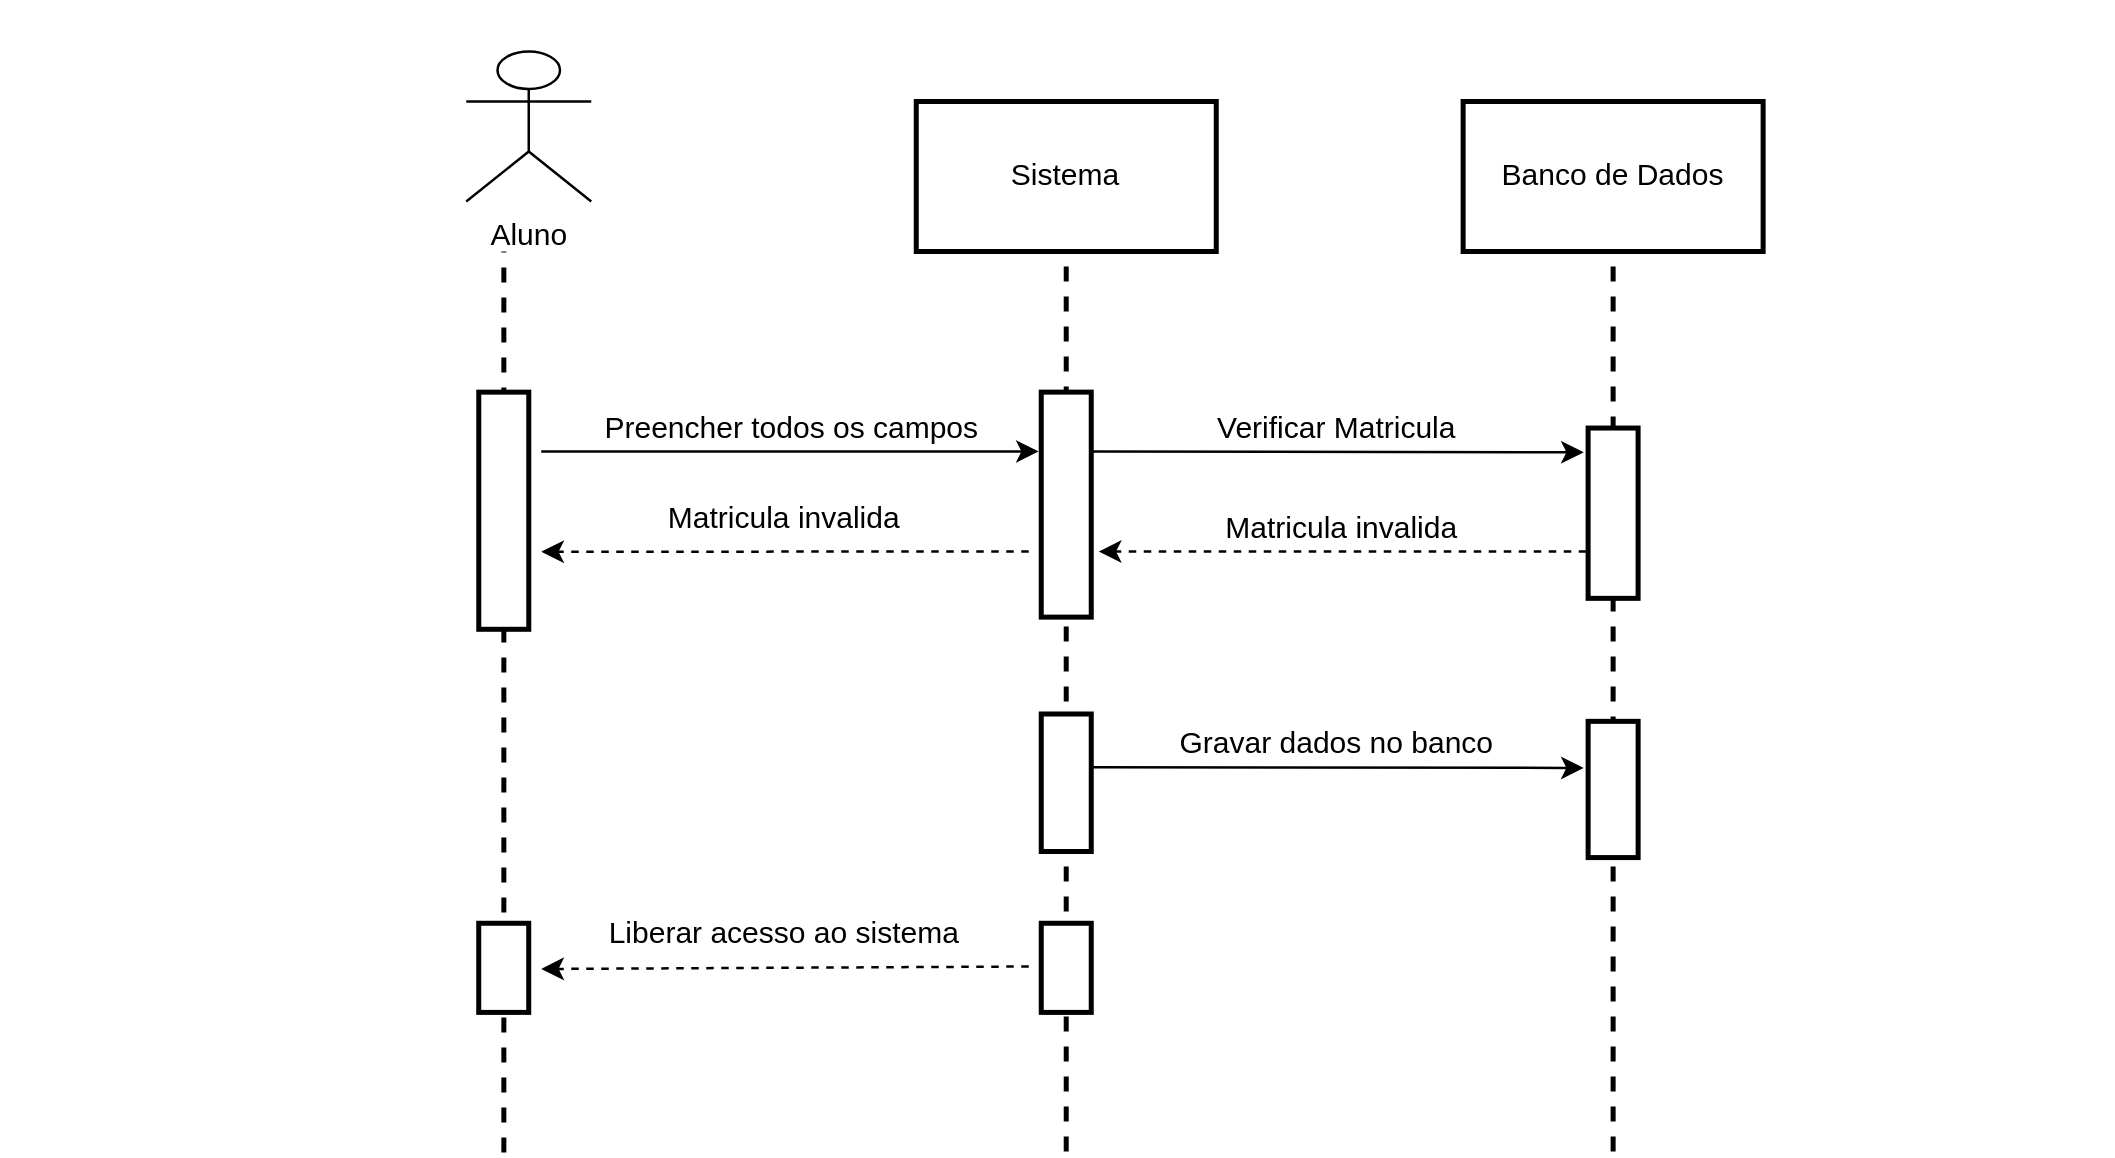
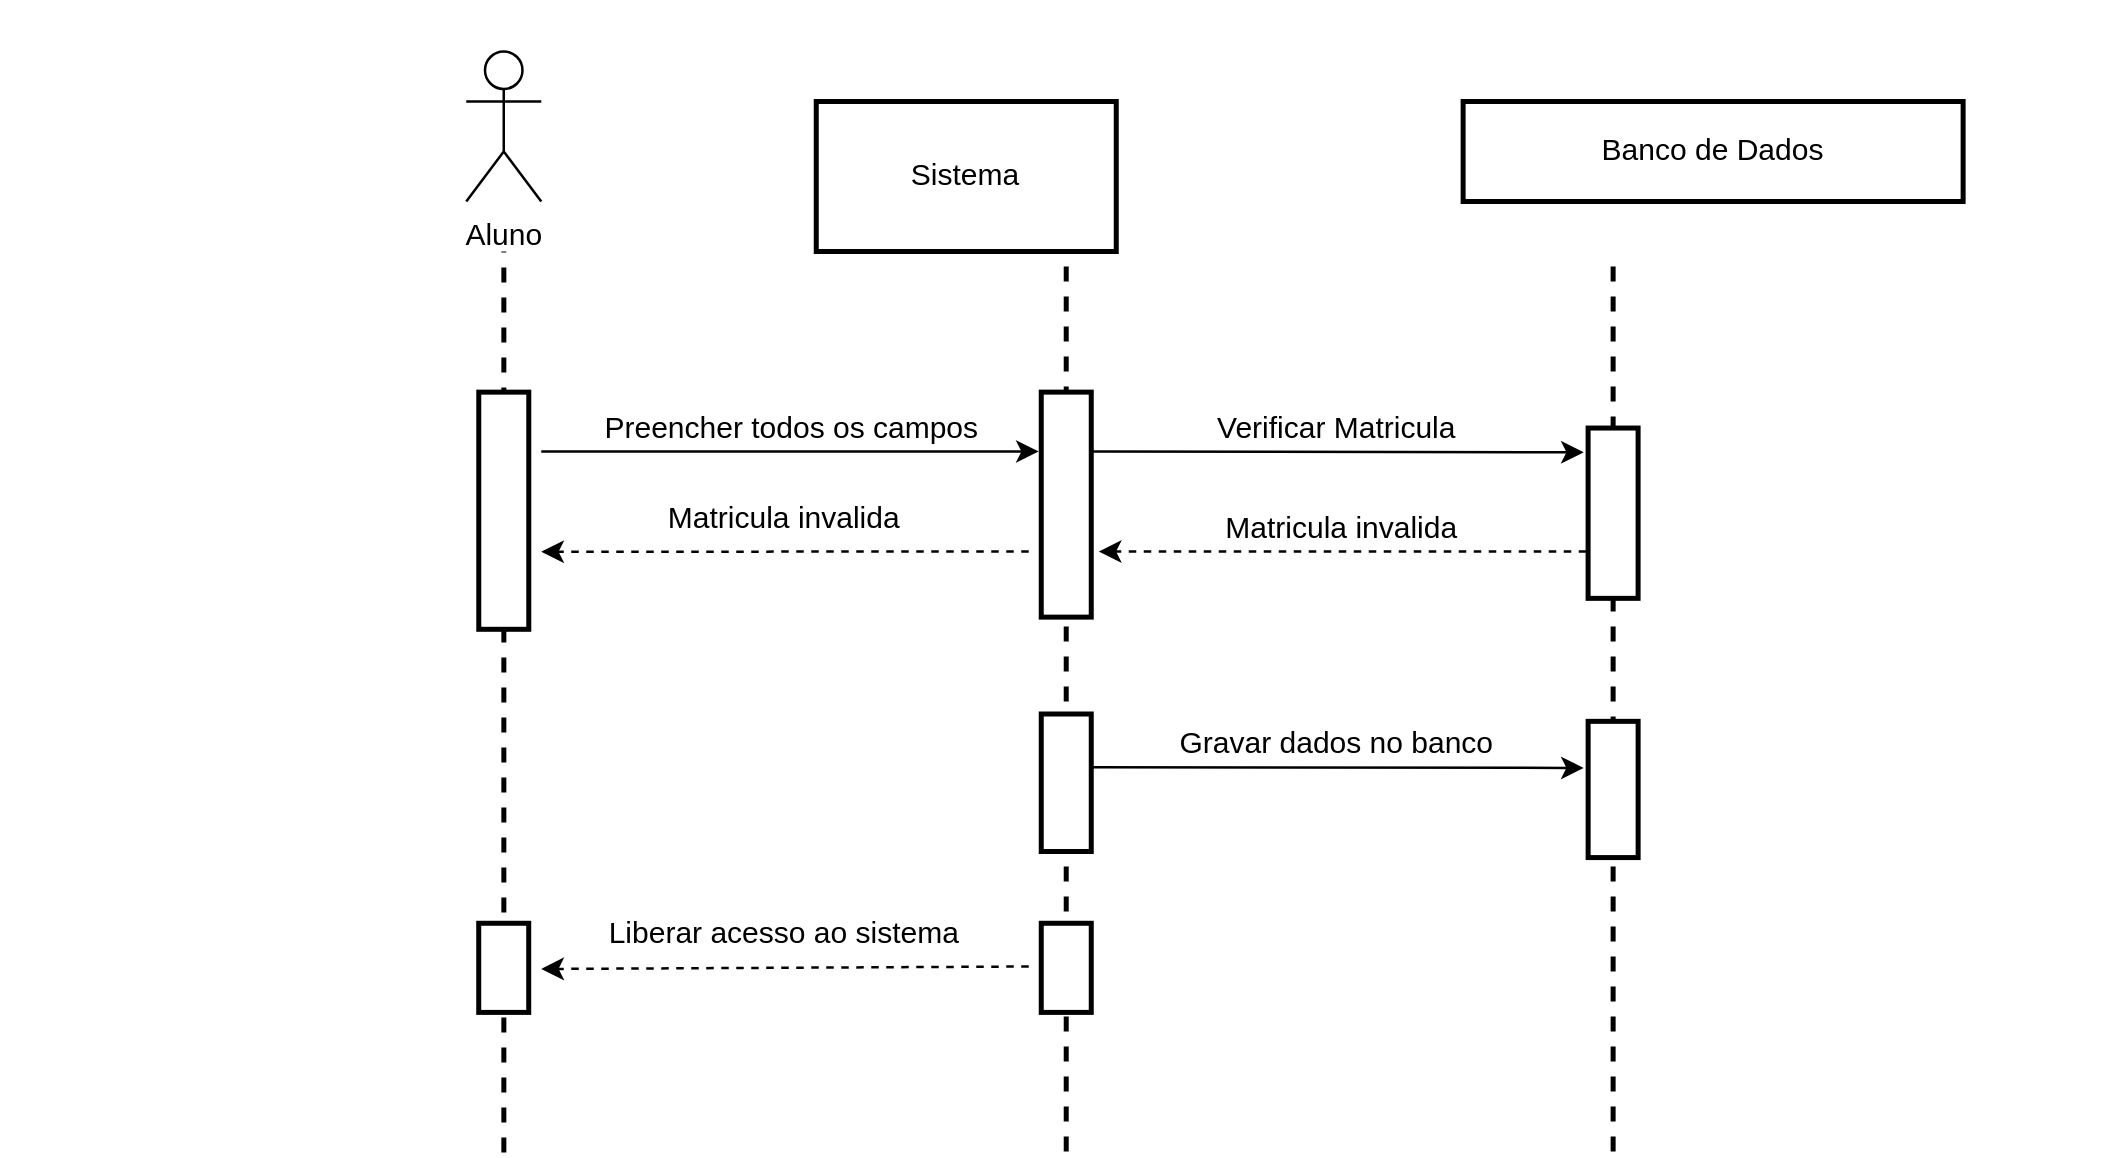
node "Aluno": size 125x150 -> 75x150
node "Sistema": moved (1066, 176) -> (966, 176)
node "Banco de Dados": size 300x150 -> 500x100
